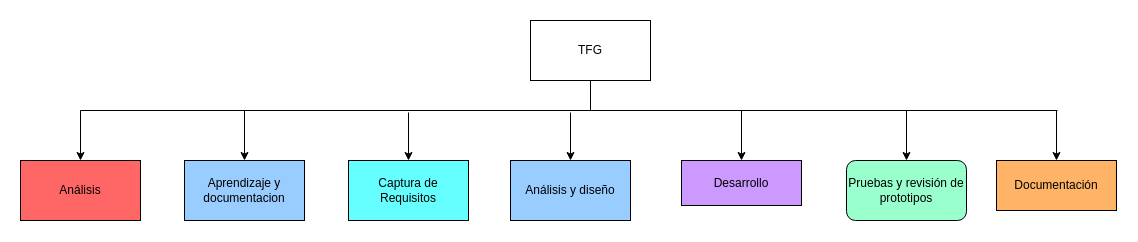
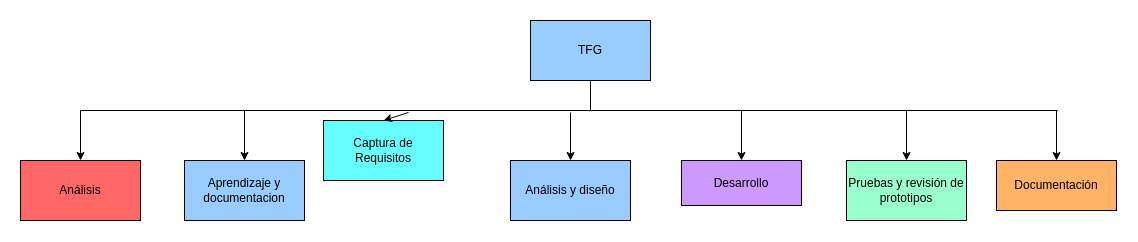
node "TFG": fillcolor #ffffff -> #99ccff
node "Captura de Requisitos": moved (409, 191) -> (384, 151)
node "Pruebas y revisión de prototipos": shape rounded rectangle -> rectangle
